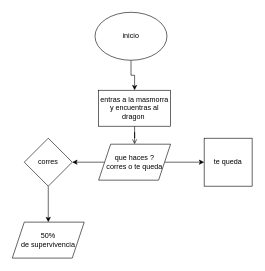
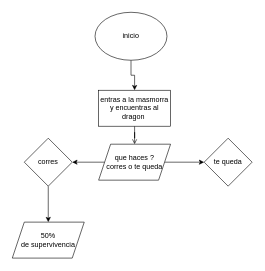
node "te queda": shape rectangle -> diamond
